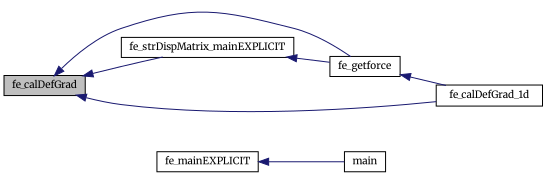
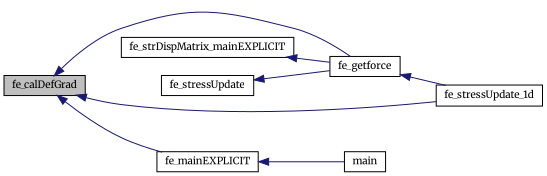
edge "fe_strDispMatrix_mainEXPLICIT" -> "fe_calDefGrad": now "fe_mainEXPLICIT" -> "fe_calDefGrad"
node "fe_stressUpdate": added
node "fe_calDefGrad_1d": label "fe_calDefGrad_1d" -> "fe_stressUpdate_1d"
